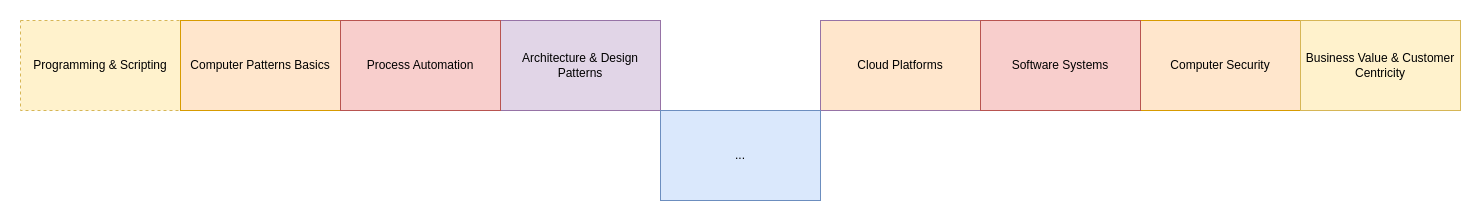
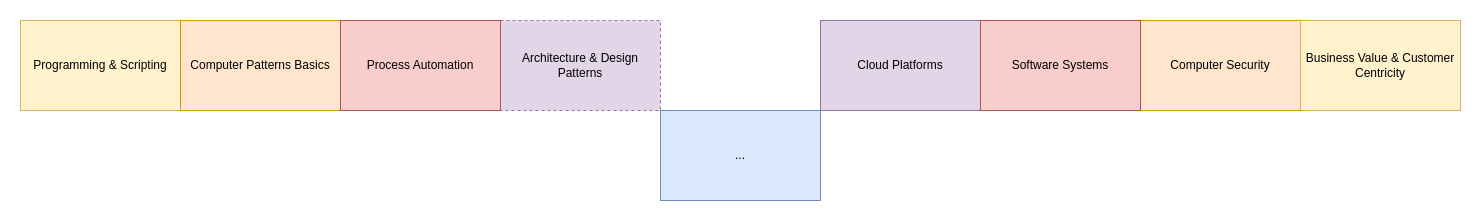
node "Programming & Scripting": style dashed -> solid
node "Architecture & Design Patterns": style solid -> dashed
node "Cloud Platforms": fillcolor #ffe6cc -> #e1d5e7
